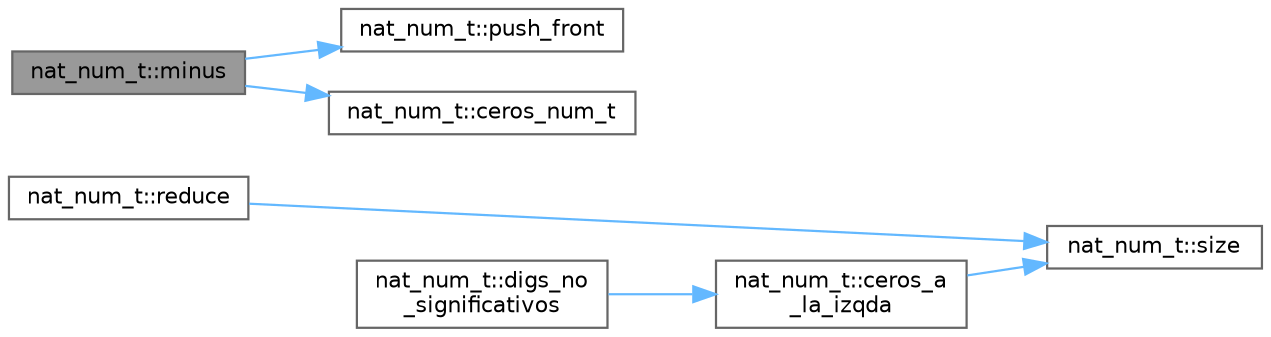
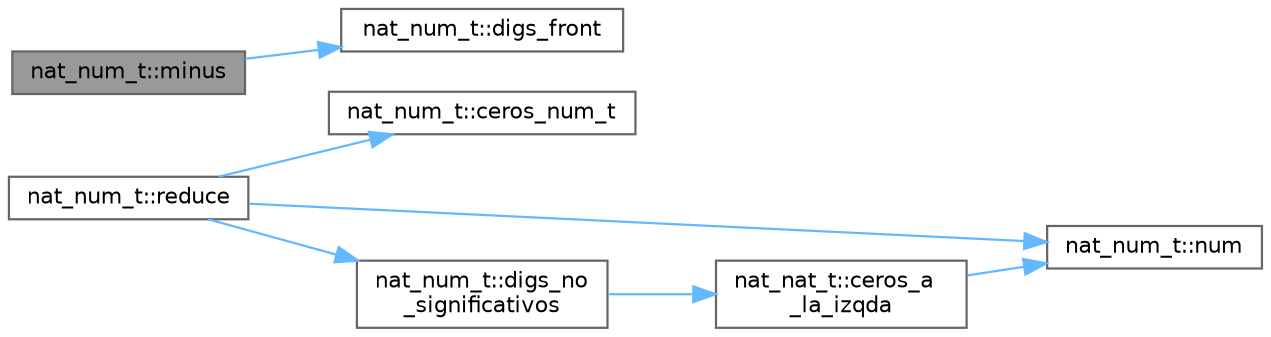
node "nat_num_t::push_front": label "nat_num_t::push_front" -> "nat_num_t::digs_front"
edge "nat_num_t::minus" -> "nat_num_t::ceros_num_t": now "nat_num_t::reduce" -> "nat_num_t::ceros_num_t"
edge "nat_num_t::reduce" -> "nat_num_t::digs_no _significativos": added
node "nat_num_t::size": label "nat_num_t::size" -> "nat_num_t::num"
node "nat_num_t::ceros_a _la_izqda": label "nat_num_t::ceros_a _la_izqda" -> "nat_nat_t::ceros_a _la_izqda"
